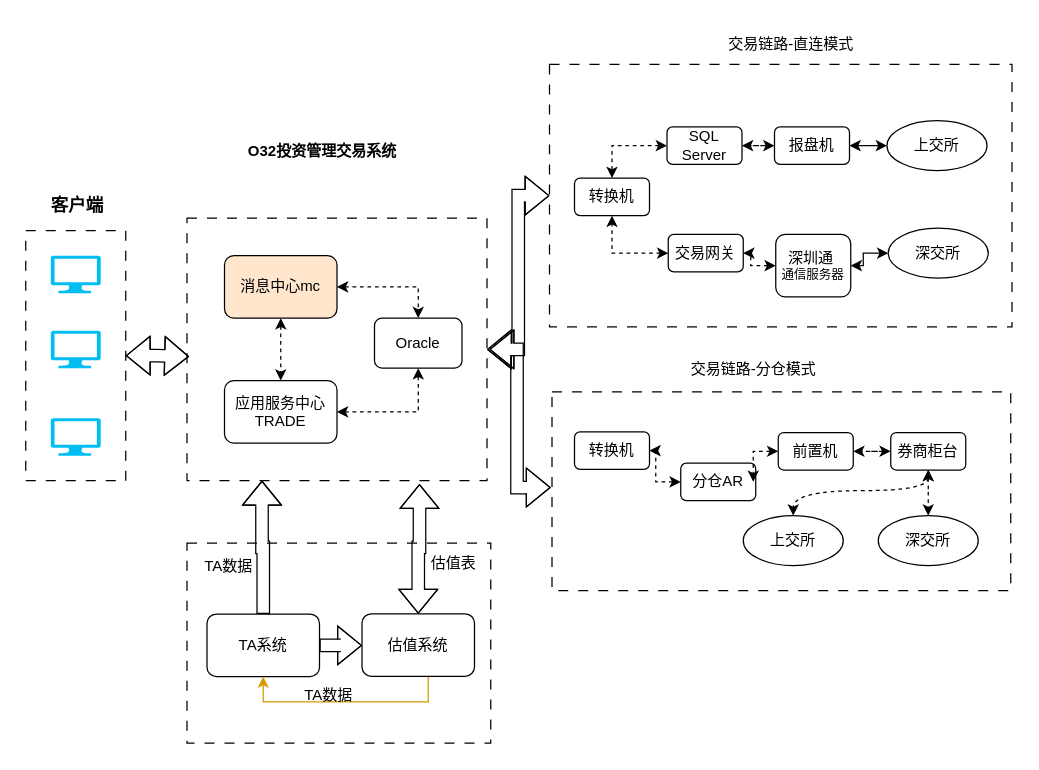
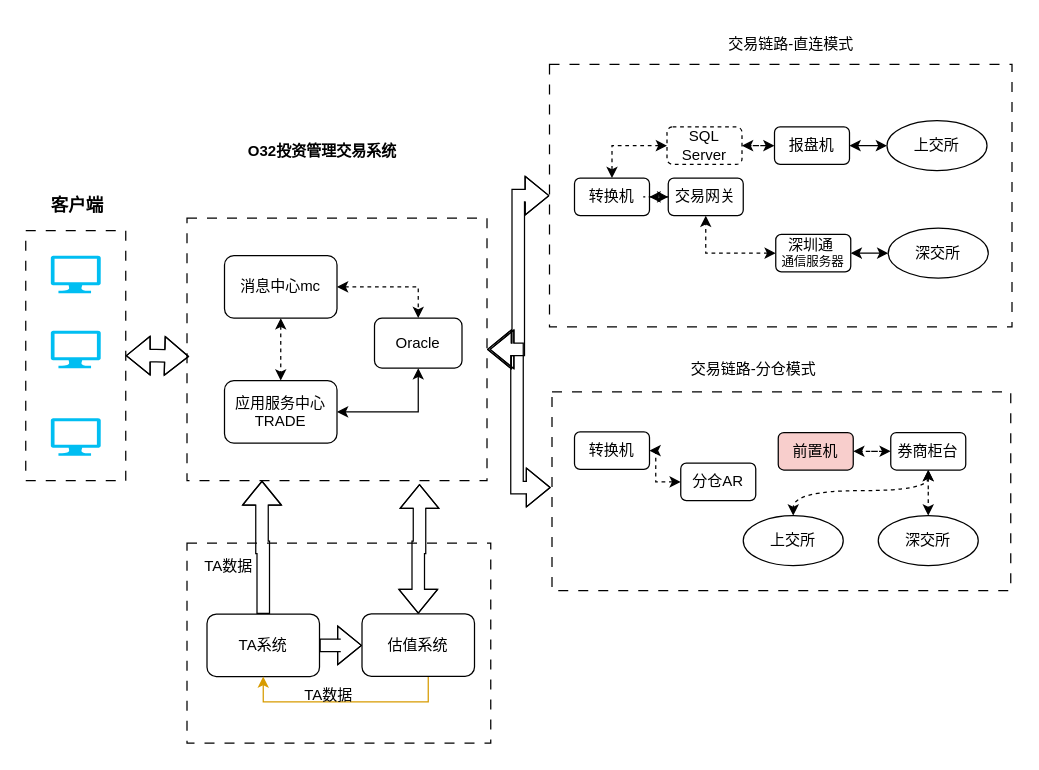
node "SQL Server": style solid -> dashed
node "交易网关": moved (706, 253) -> (706, 197)
node "深圳通 通信服务器": size 75x63 -> 75x38
node "消息中心mc": fillcolor #ffe6cc -> #ffffff
edge "Oracle" -- "应用服务中心TRADE": style dashed -> solid
node "前置机": fillcolor #ffffff -> #f8cecc
edge "前置机" -- "分仓AR": removed
node "估值表": removed
